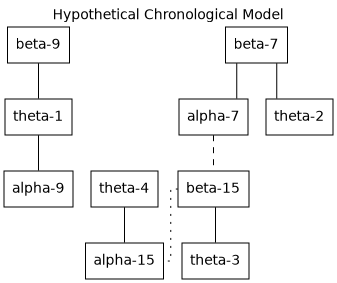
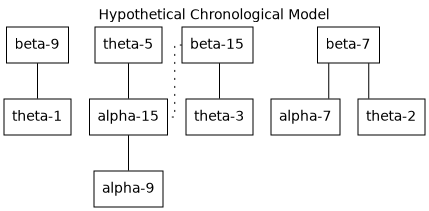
edge "theta-1" -- "alpha-9": now "alpha-15" -- "alpha-9"
edge "alpha-7" -- "beta-15": removed
node "theta-4": label "theta-4" -> "theta-5"
